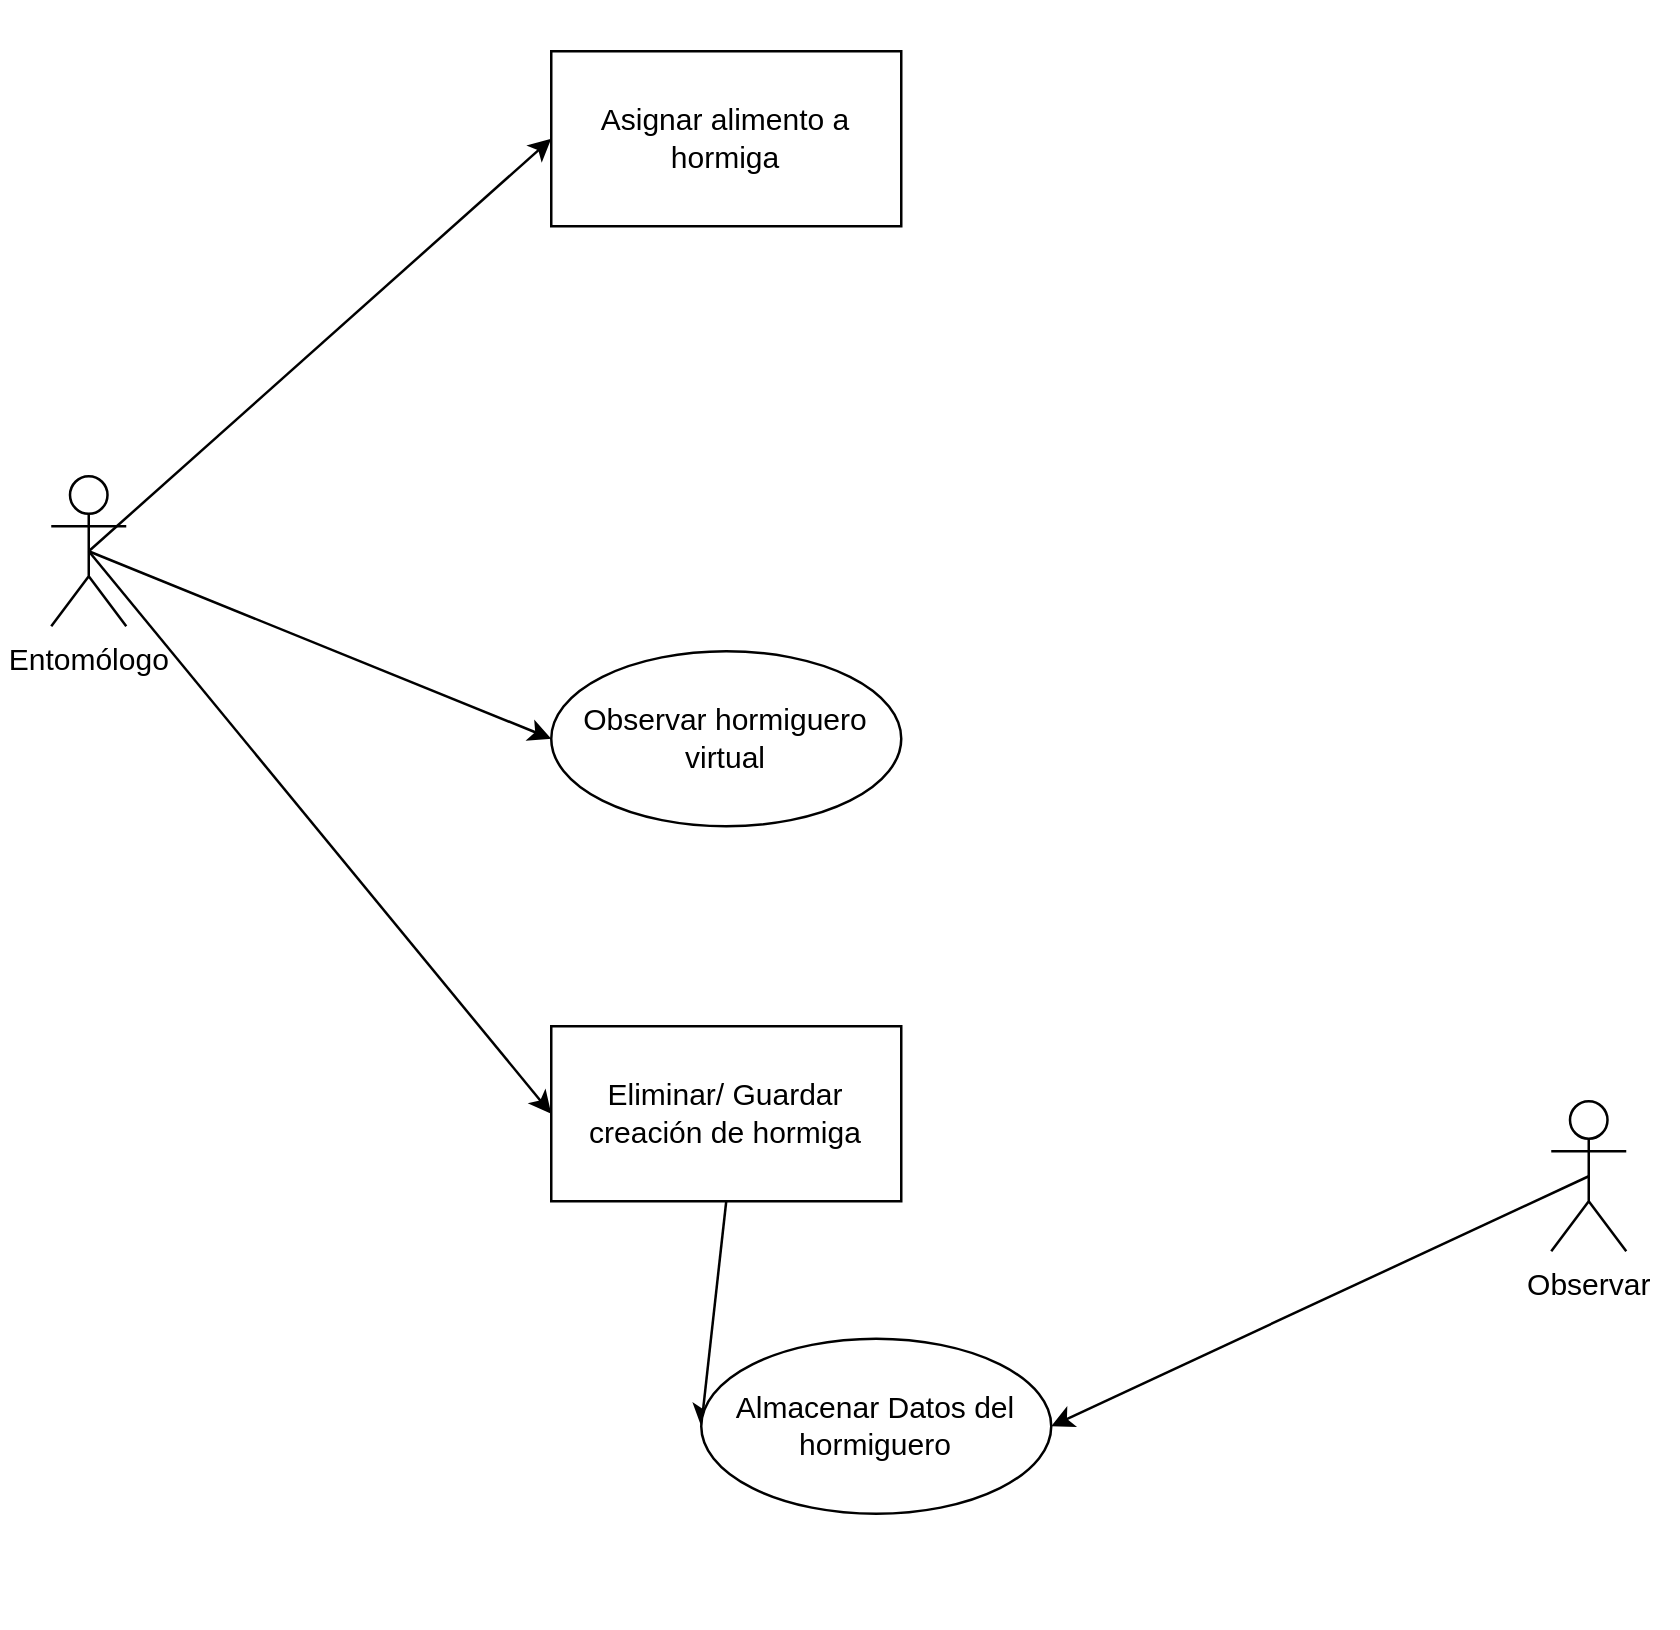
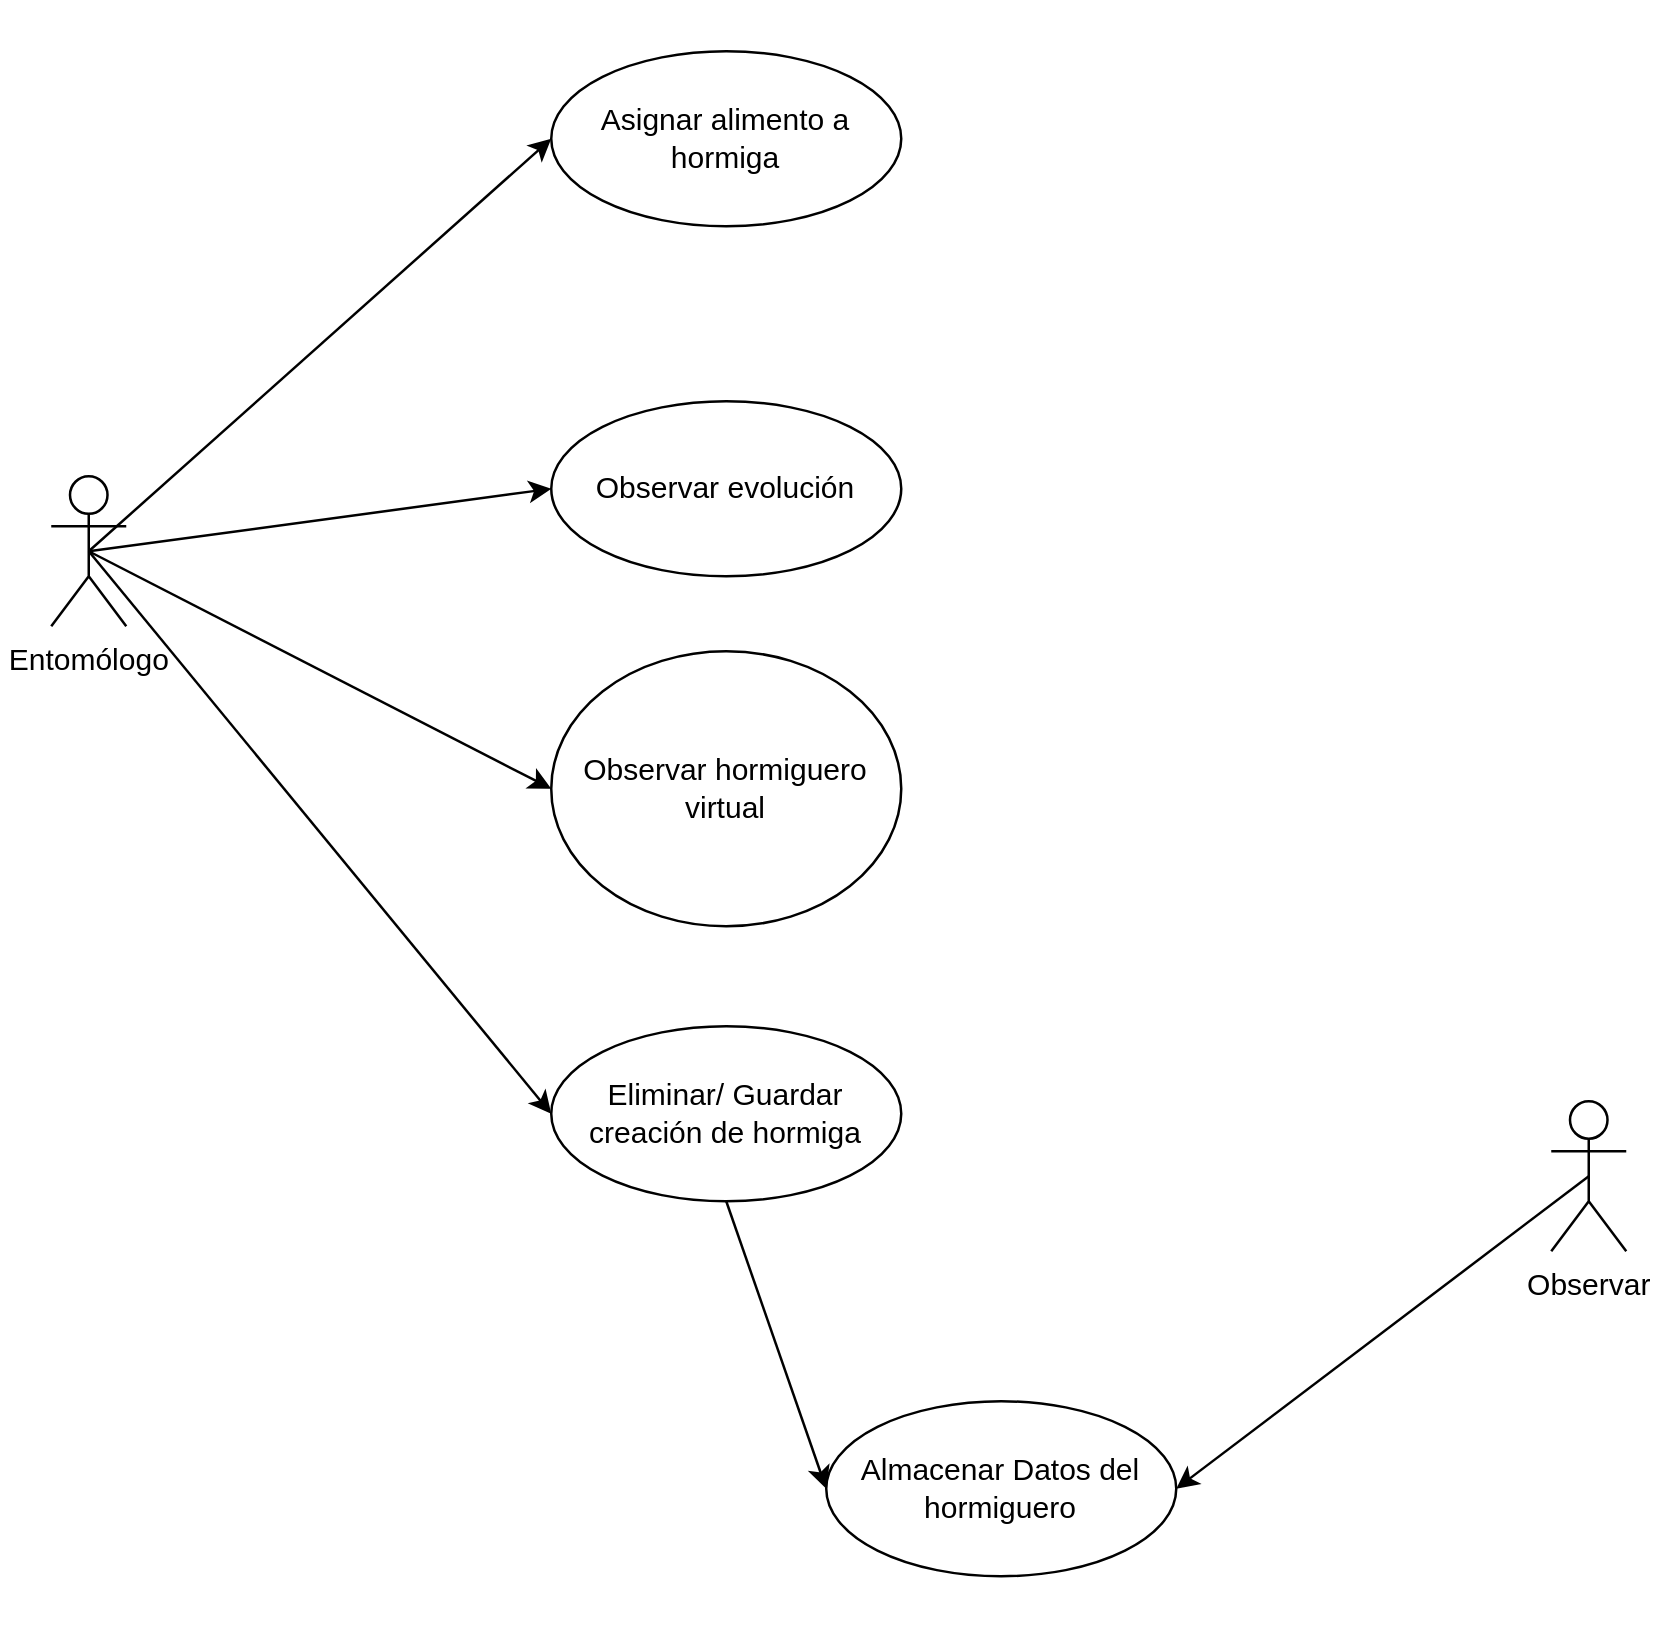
node "Asignar alimento a hormiga": shape rectangle -> ellipse
node "Observar evolución": added
edge "Entomólogo" -> "Observar evolución": added
node "Observar hormiguero virtual": size 350x175 -> 350x275
node "Eliminar/ Guardar creación de hormiga": shape rectangle -> ellipse
node "Almacenar Datos del hormiguero": moved (876, 1426) -> (1001, 1489)
